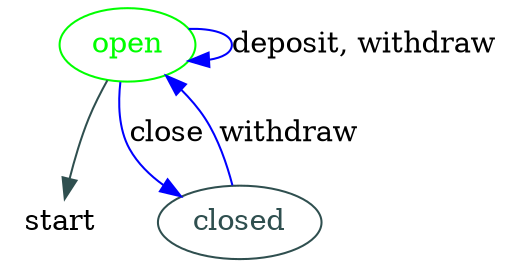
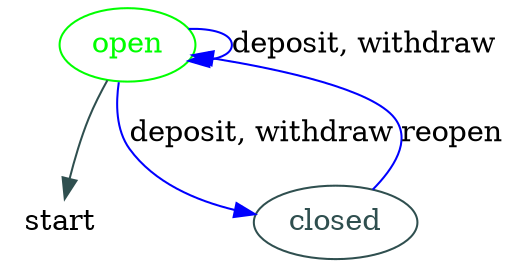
edge "open" -> "closed": label "close" -> "deposit, withdraw"
edge "closed" -> "open": label "withdraw" -> "reopen"
